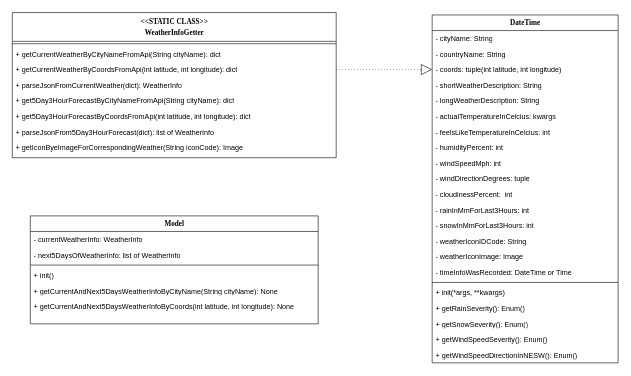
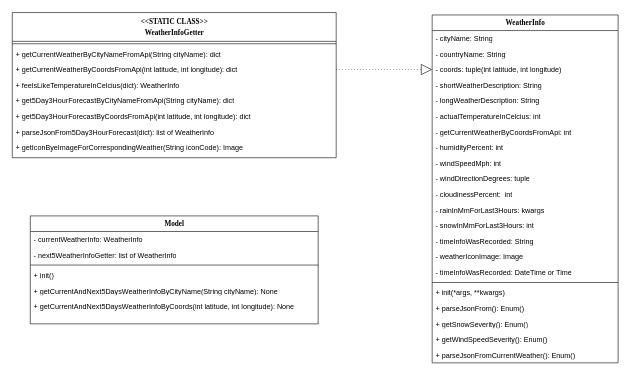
node "DateTime": label "DateTime" -> "WeatherInfo"
node "+ parseJsonFromCurrentWeather(dict): WeatherInfo": label "+ parseJsonFromCurrentWeather(dict): WeatherInfo" -> "+ feelsLikeTemperatureInCelcius(dict): WeatherInfo"
node "- actualTemperatureInCelcius: kwargs": label "- actualTemperatureInCelcius: kwargs" -> "- actualTemperatureInCelcius: int"
node "- feelsLikeTemperatureInCelcius: int": label "- feelsLikeTemperatureInCelcius: int" -> "- getCurrentWeatherByCoordsFromApi: int"
node "- rainInMmForLast3Hours: int": label "- rainInMmForLast3Hours: int" -> "- rainInMmForLast3Hours: kwargs"
node "- weatherIconIDCode: String": label "- weatherIconIDCode: String" -> "- timeInfoWasRecorded: String"
node "- next5DaysOfWeatherInfo: list of WeatherInfo": label "- next5DaysOfWeatherInfo: list of WeatherInfo" -> "- next5WeatherInfoGetter: list of WeatherInfo"
node "+ getRainSeverity(): Enum()": label "+ getRainSeverity(): Enum()" -> "+ parseJsonFrom(): Enum()"
node "+ getWindSpeedDirectionInNESW(): Enum()": label "+ getWindSpeedDirectionInNESW(): Enum()" -> "+ parseJsonFromCurrentWeather(): Enum()"
